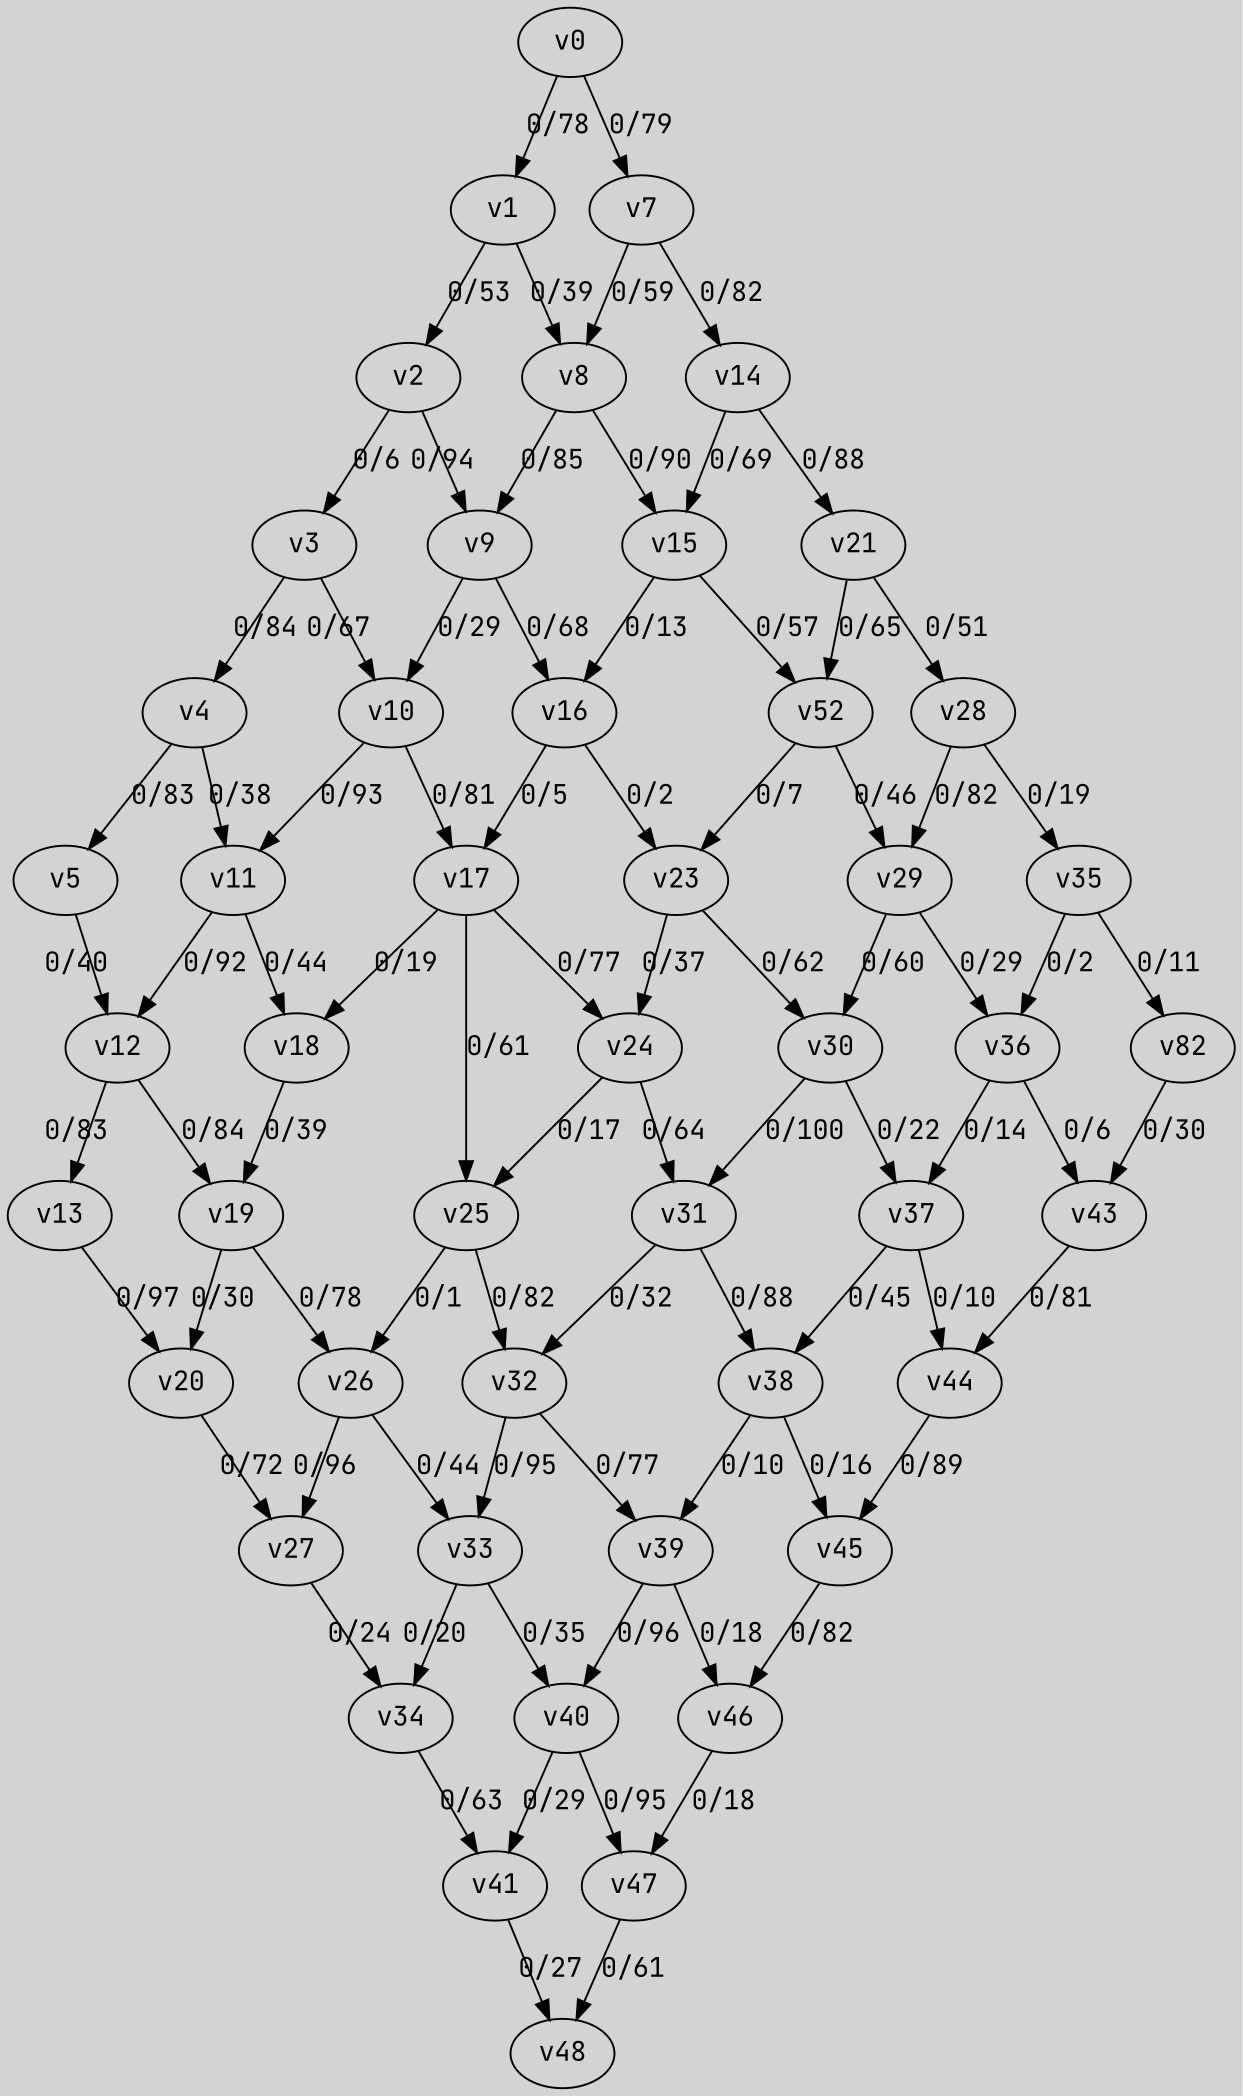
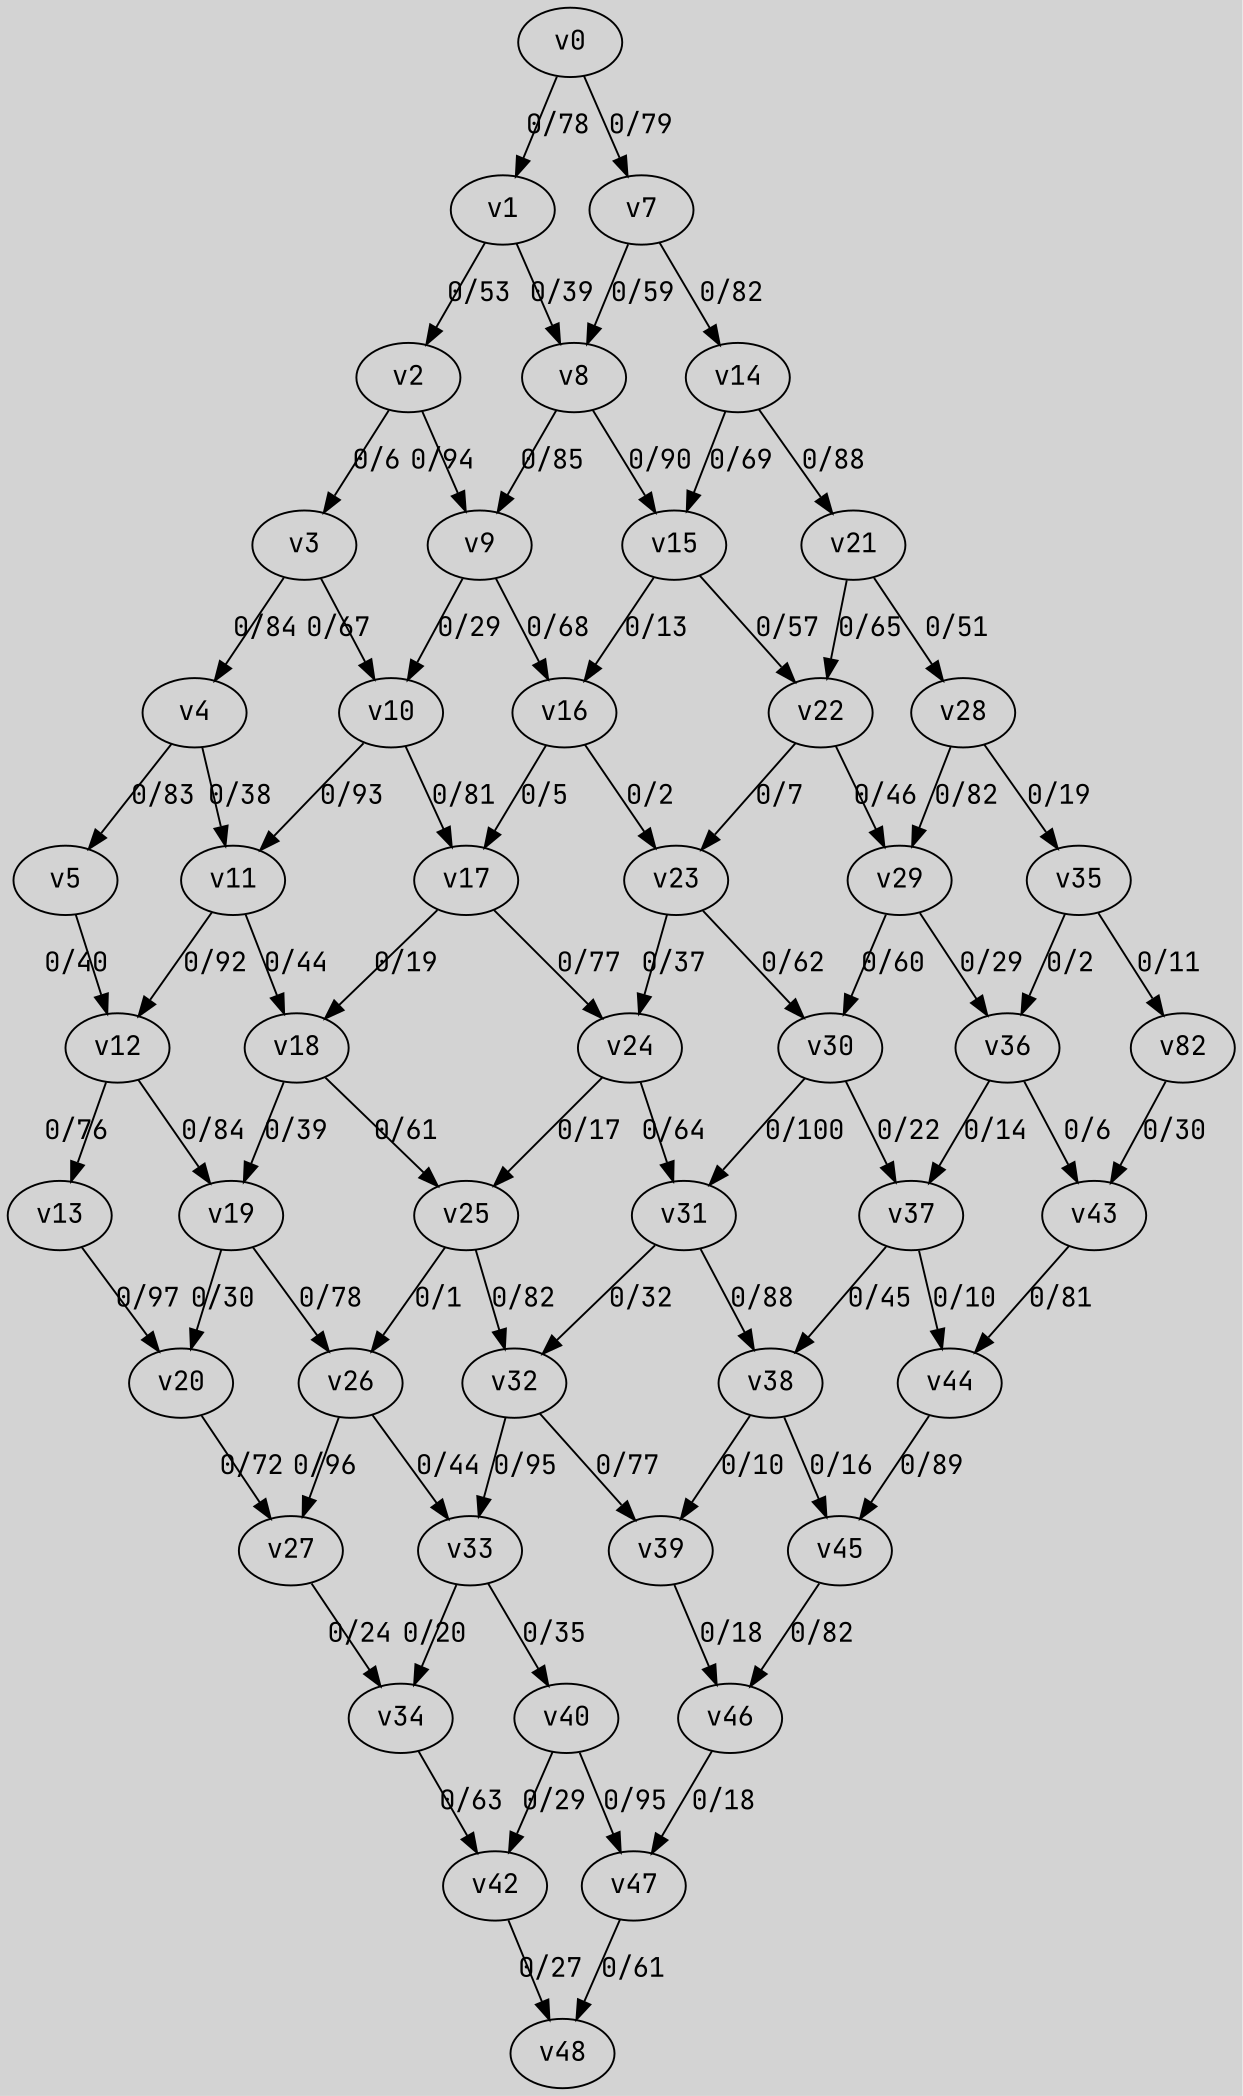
node "v52": label "v52" -> "v22"
edge "v17" -> "v25": now "v18" -> "v25"
edge "v12" -> "v13": label "0/83" -> "0/76"
edge "v39" -> "v40": removed, label "0/96"
node "v41": label "v41" -> "v42"
